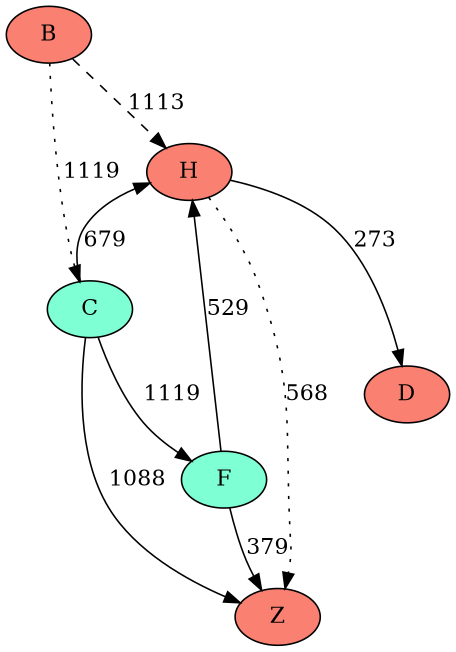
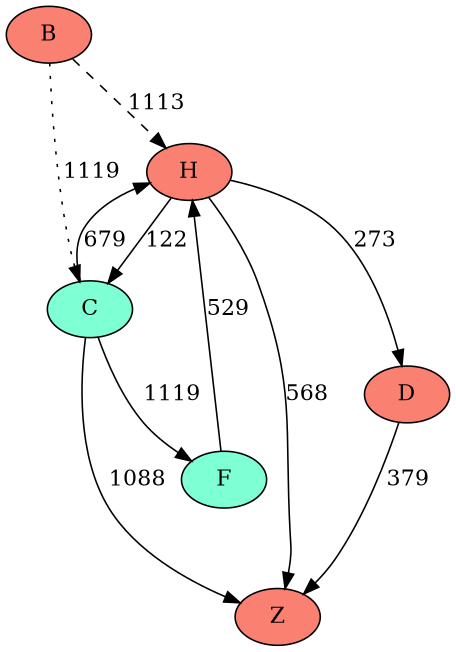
edge "H" -> "C": added, label "122"
edge "H" -> "Z": style dotted -> solid
edge "F" -> "Z": now "D" -> "Z"
